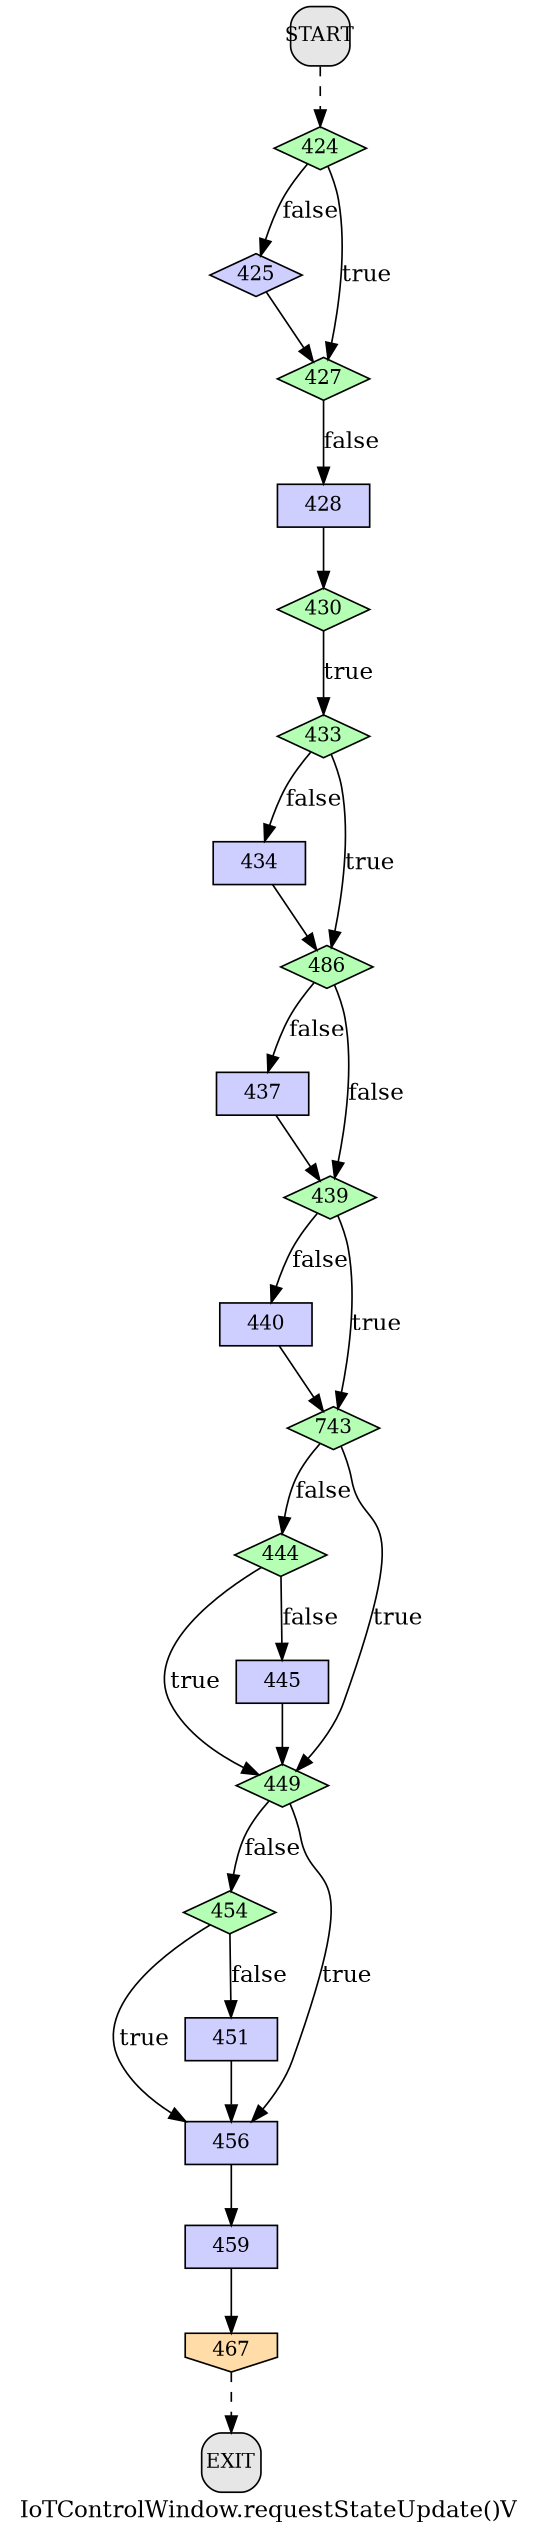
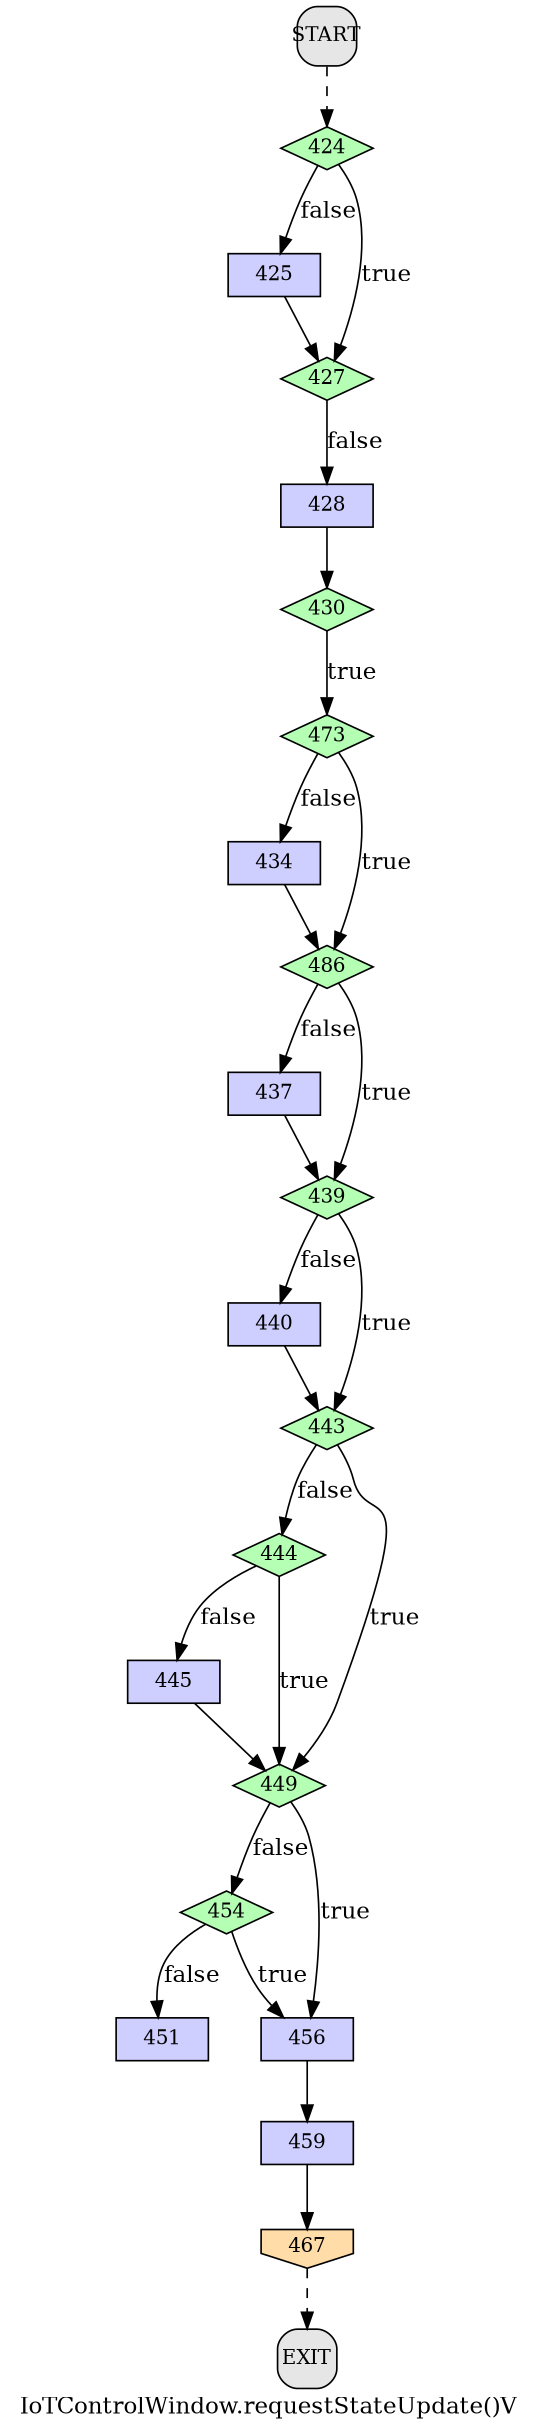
node "425": shape diamond -> box
node "433": label "433" -> "473"
edge "486" -> "439": label "false" -> "true"
node "743": label "743" -> "443"
edge "451" -> "456": removed
